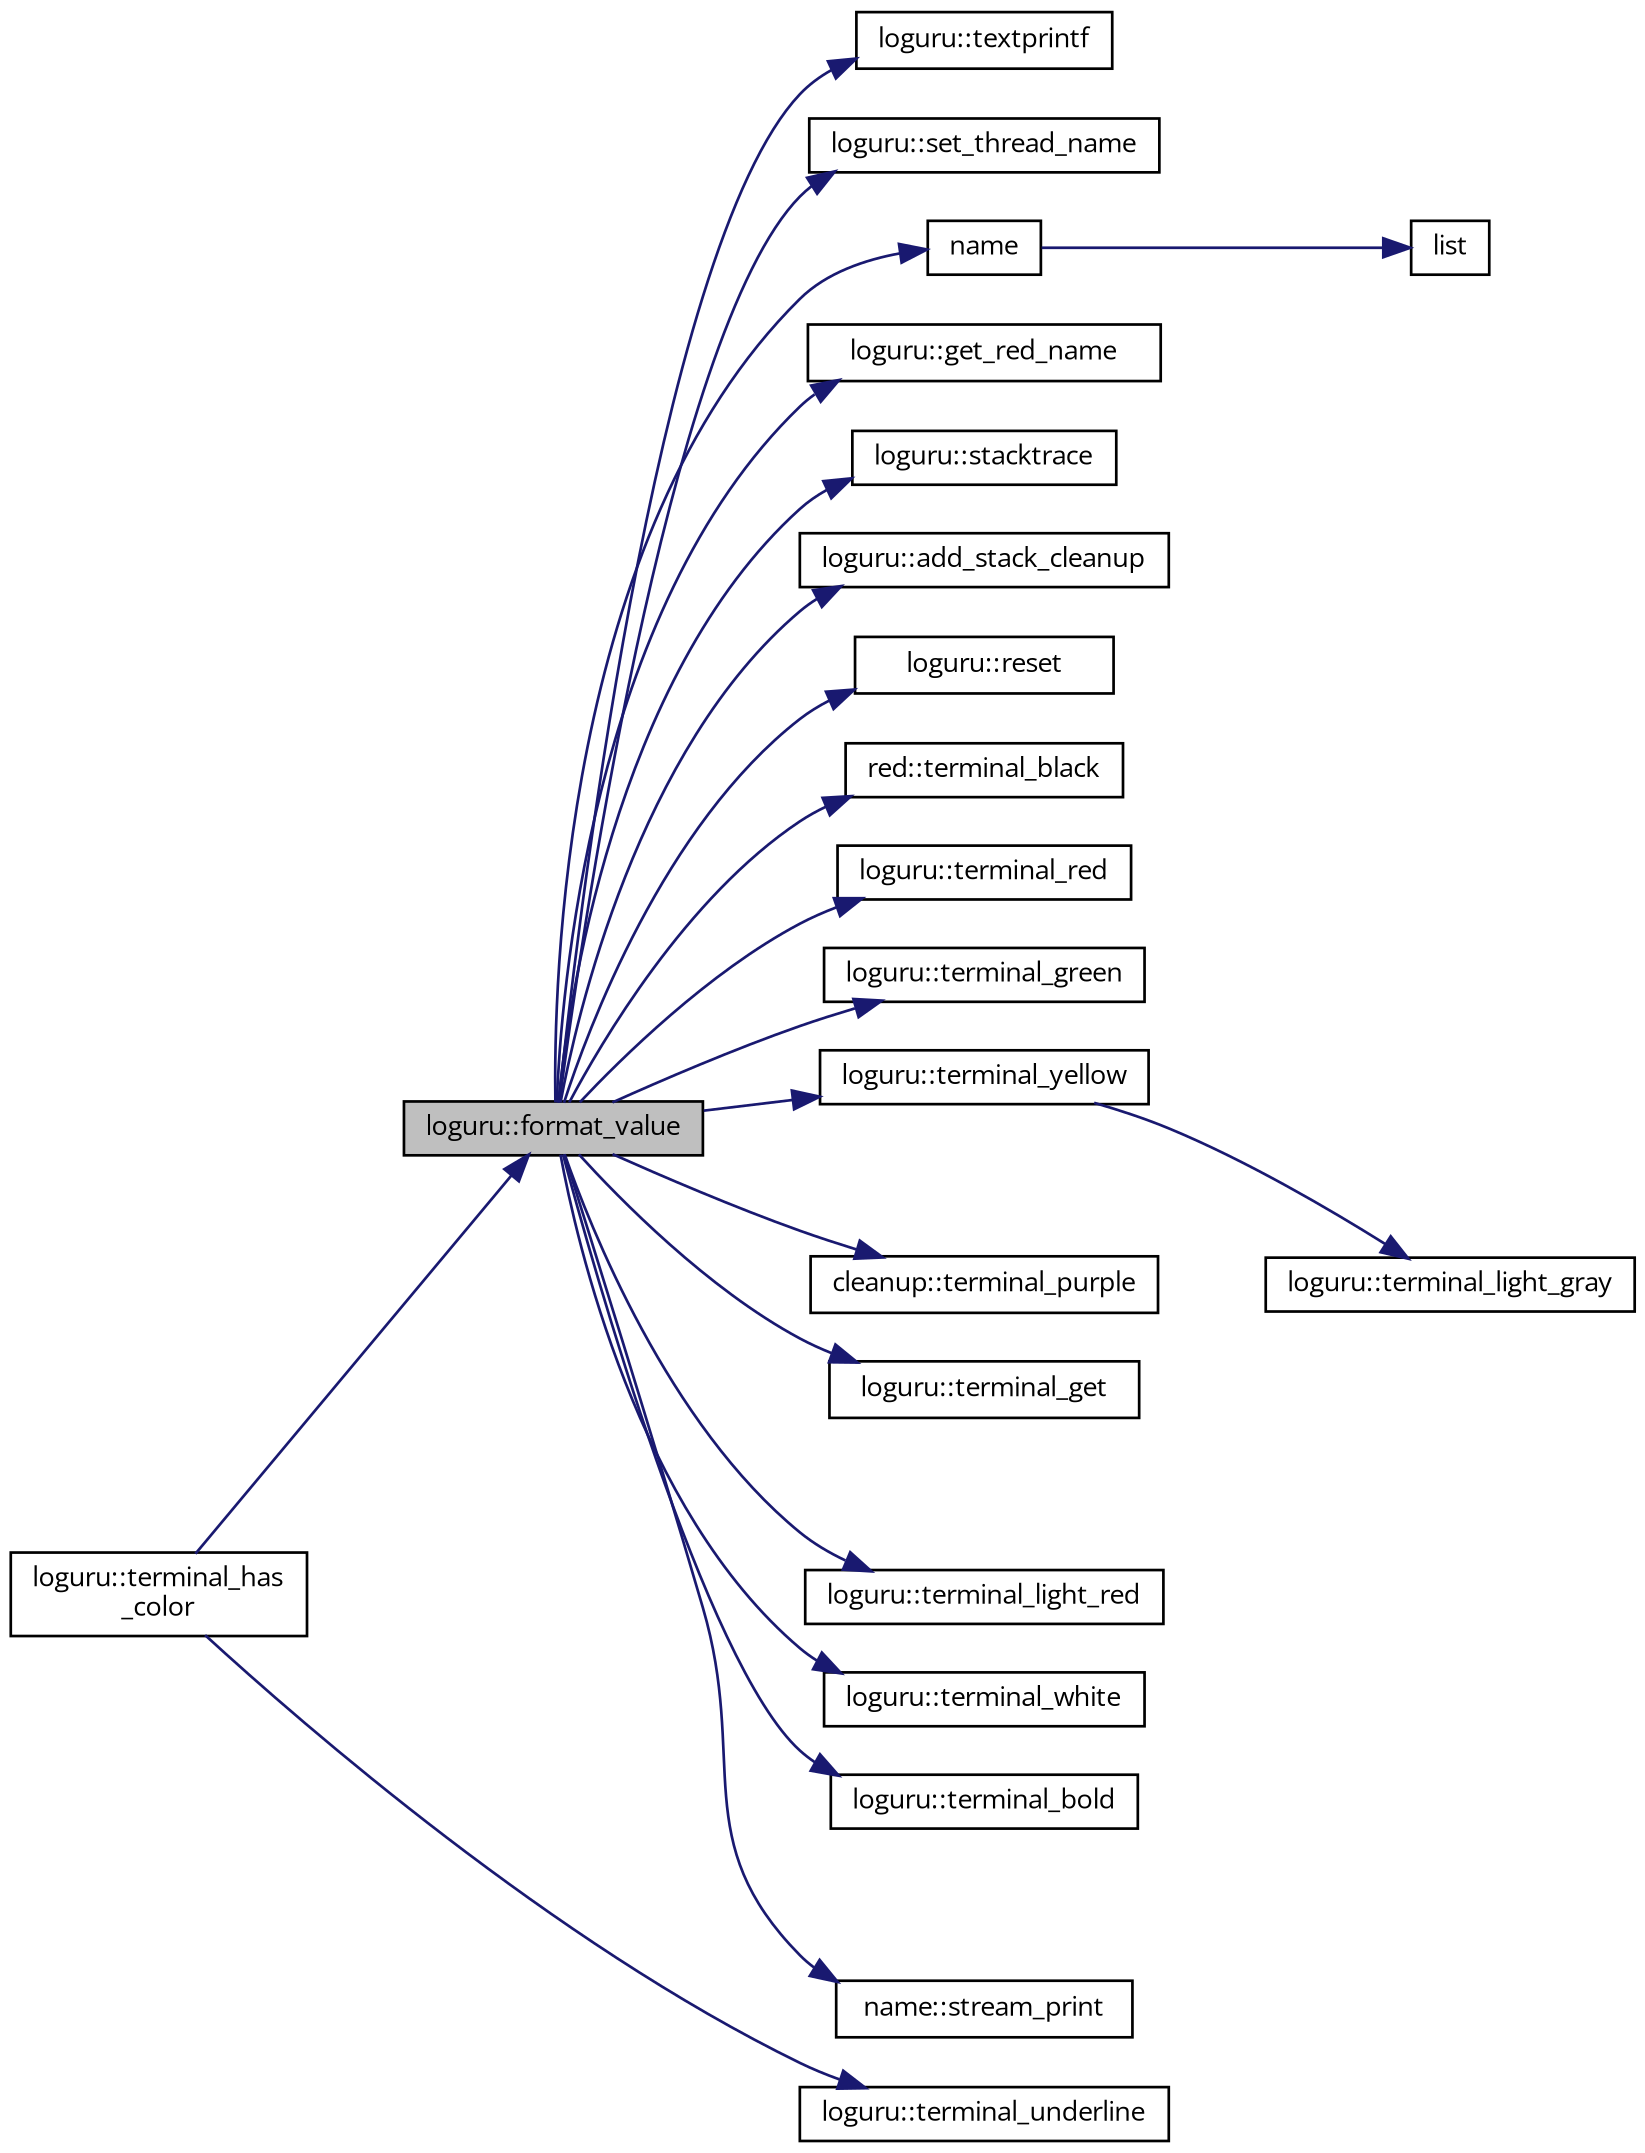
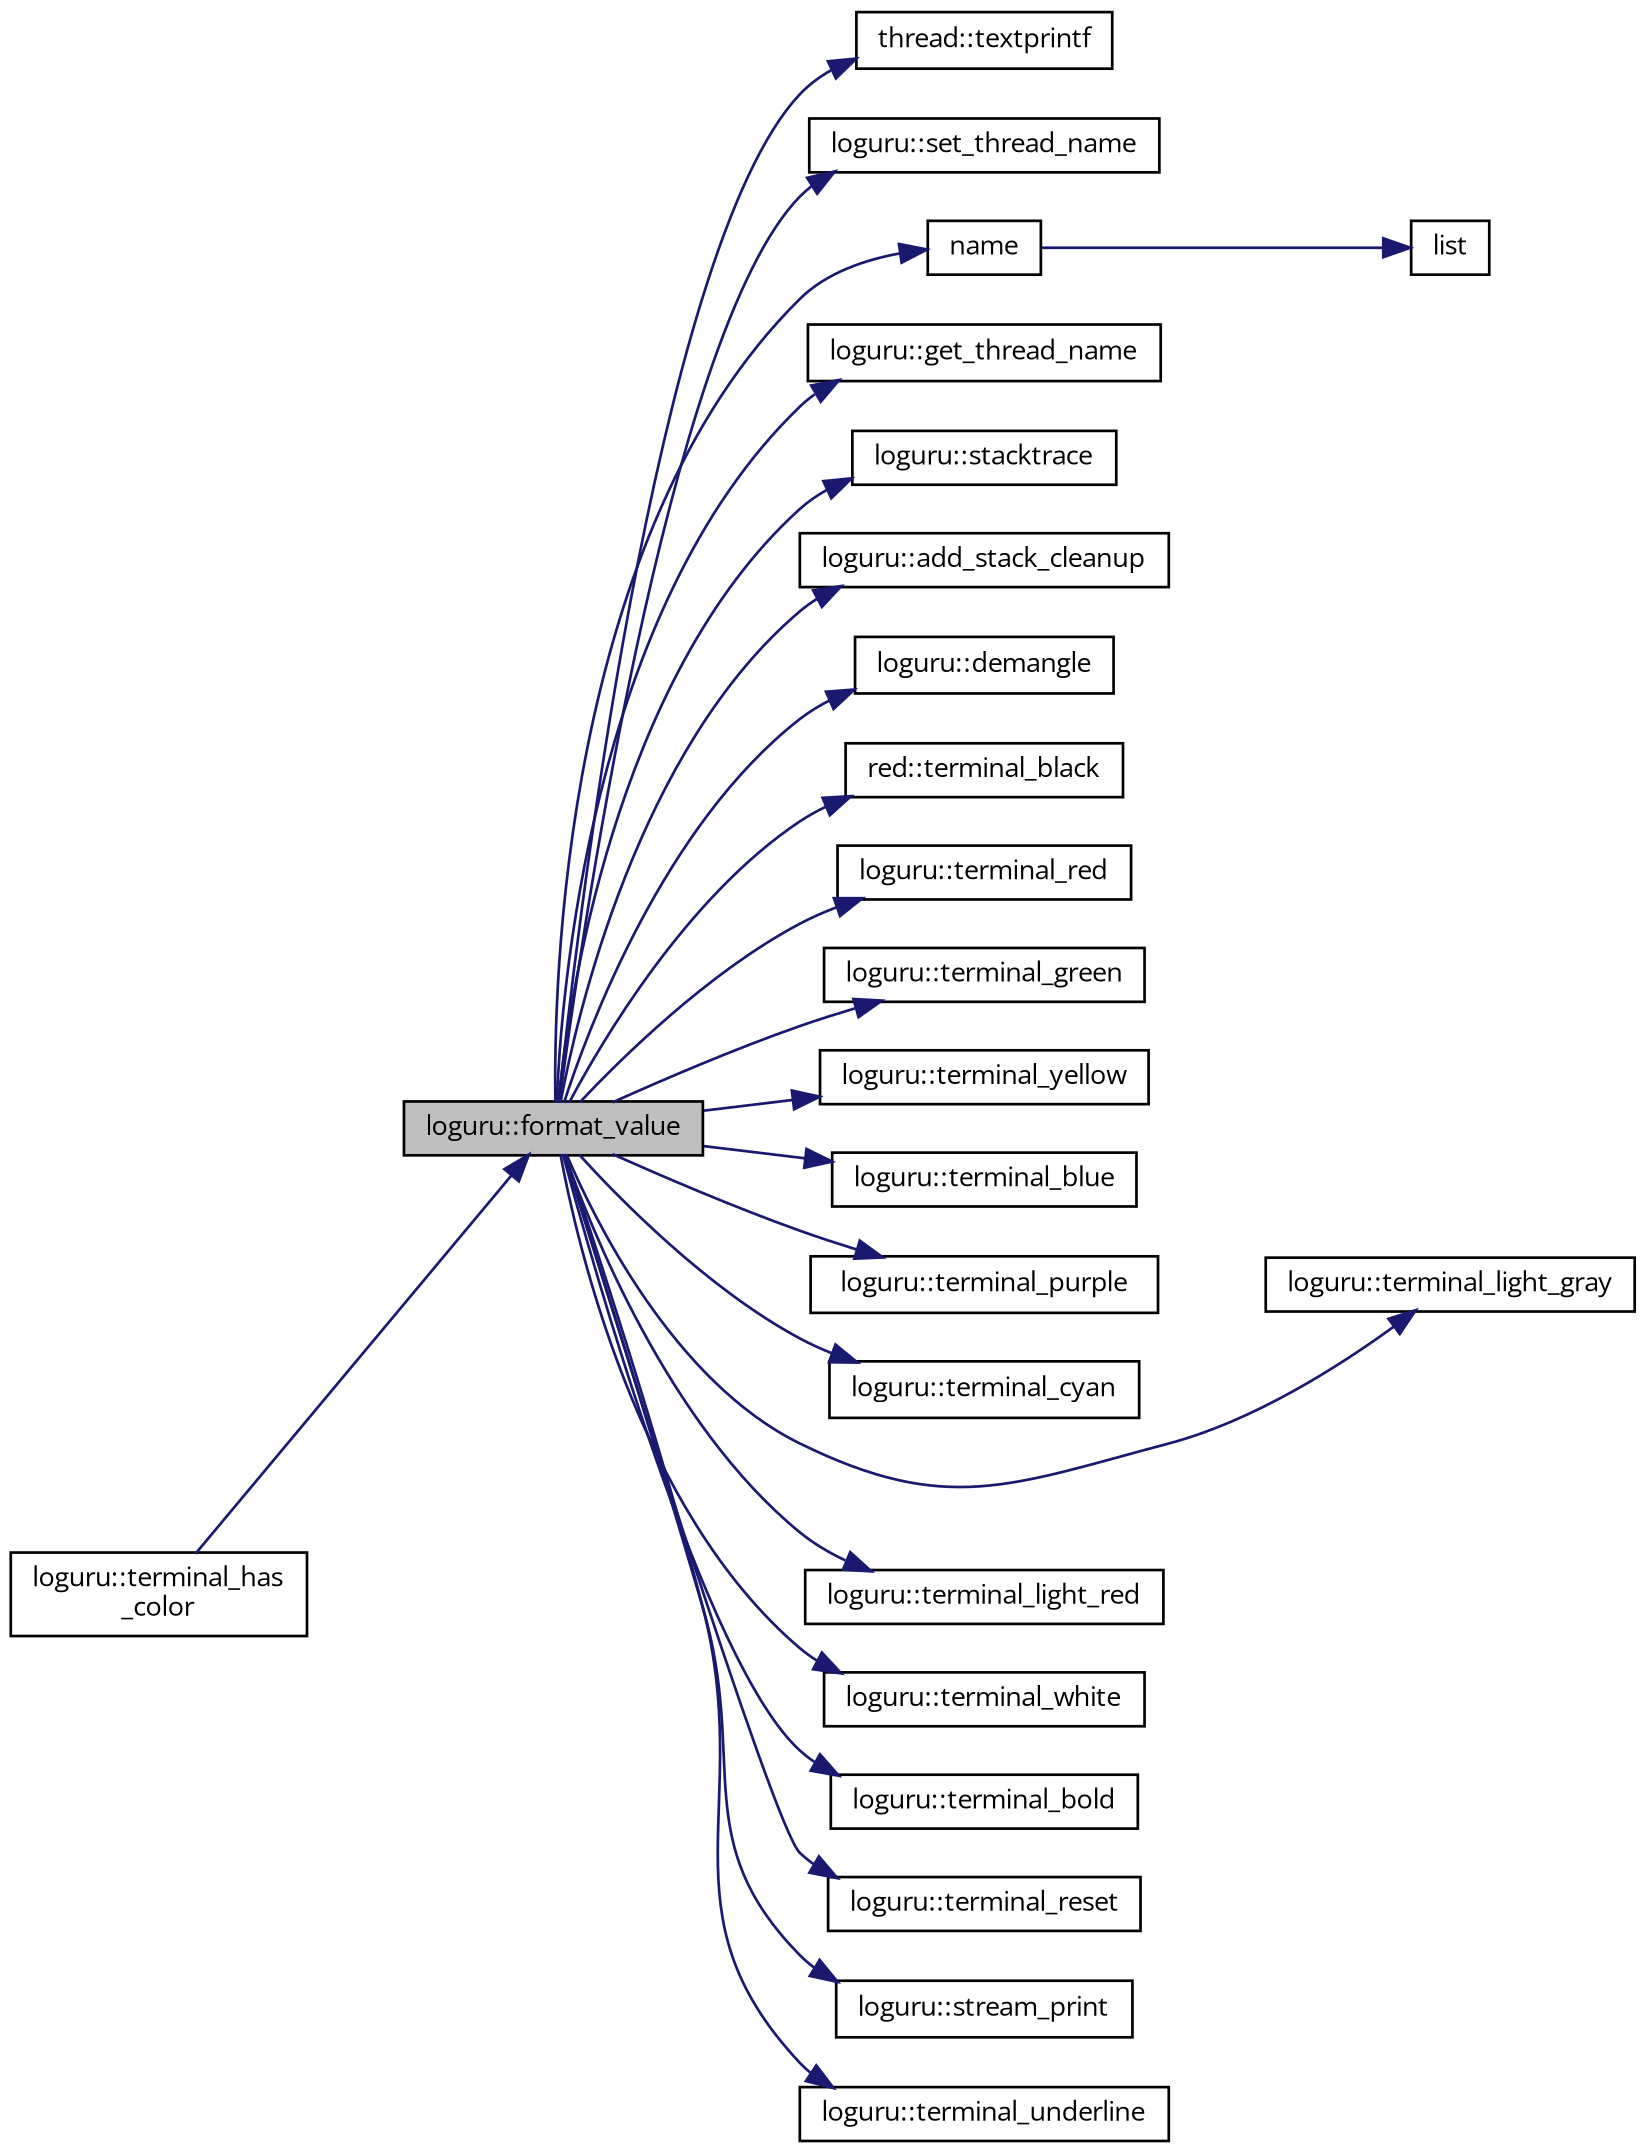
node "loguru::textprintf": label "loguru::textprintf" -> "thread::textprintf"
node "loguru::get_red_name": label "loguru::get_red_name" -> "loguru::get_thread_name"
node "loguru::reset": label "loguru::reset" -> "loguru::demangle"
edge "loguru::terminal_yellow" -> "loguru::terminal_light_gray": now "loguru::format_value" -> "loguru::terminal_light_gray"
node "loguru::terminal_blue": added
node "cleanup::terminal_purple": label "cleanup::terminal_purple" -> "loguru::terminal_purple"
node "loguru::terminal_get": label "loguru::terminal_get" -> "loguru::terminal_cyan"
edge "loguru::terminal_has _color" -> "loguru::terminal_underline": now "loguru::format_value" -> "loguru::terminal_underline"
node "loguru::terminal_reset": added
node "name::stream_print": label "name::stream_print" -> "loguru::stream_print"
